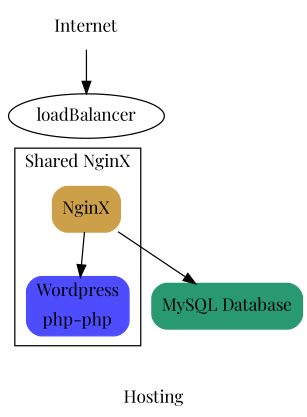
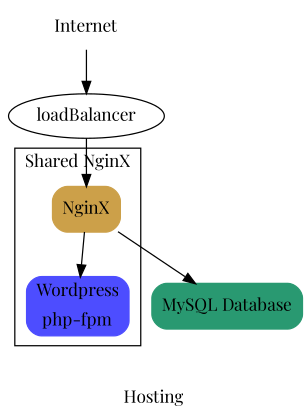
edge "loadBalancer" -> "NginX": added
node "Wordpress": text "php-php" -> "php-fpm"
